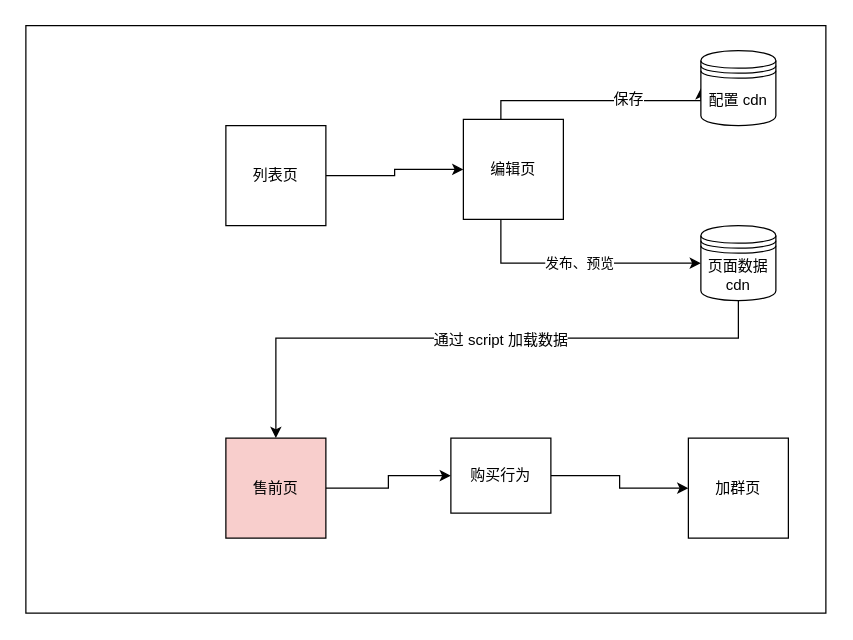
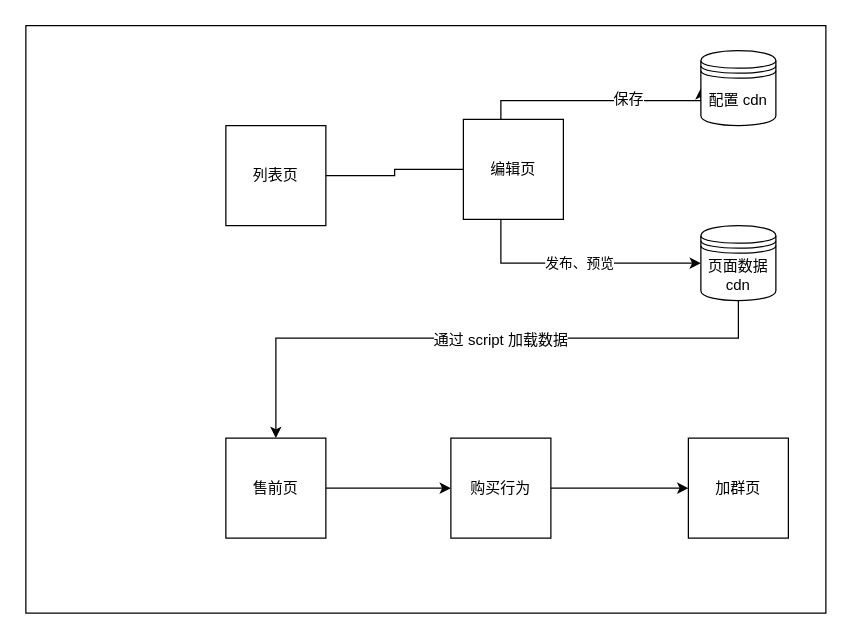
edge "列表页" -> "编辑页": arrowhead classic -> none
node "购买行为": size 100x75 -> 100x100
node "售前页": fillcolor #f8cecc -> #ffffff
